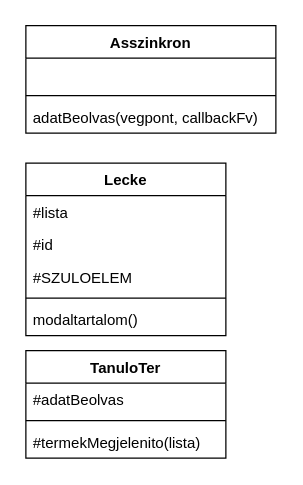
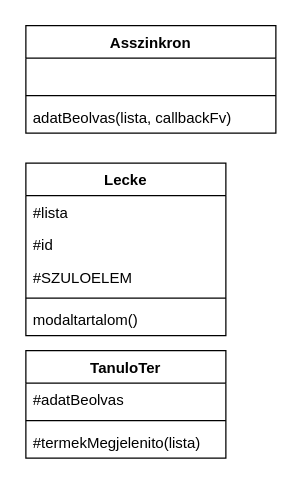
node "adatBeolvas(vegpont, callbackFv)": label "adatBeolvas(vegpont, callbackFv)" -> "adatBeolvas(lista, callbackFv)"
